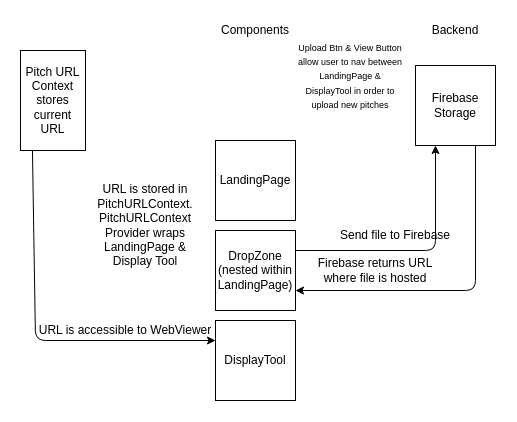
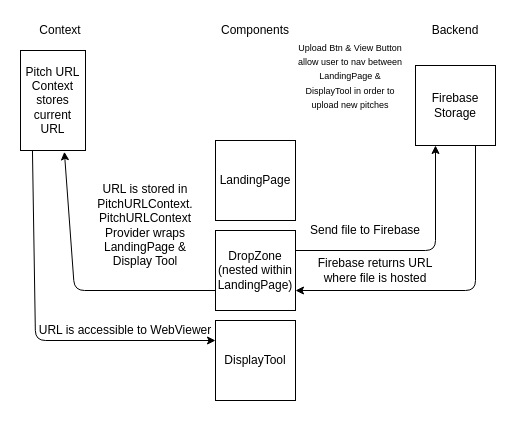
node "Context": added
node "Send file to Firebase": moved (396, 236) -> (366, 231)
edge "DropZone (nested within LandingPage)" -> "Pitch URL Context stores current URL": added
